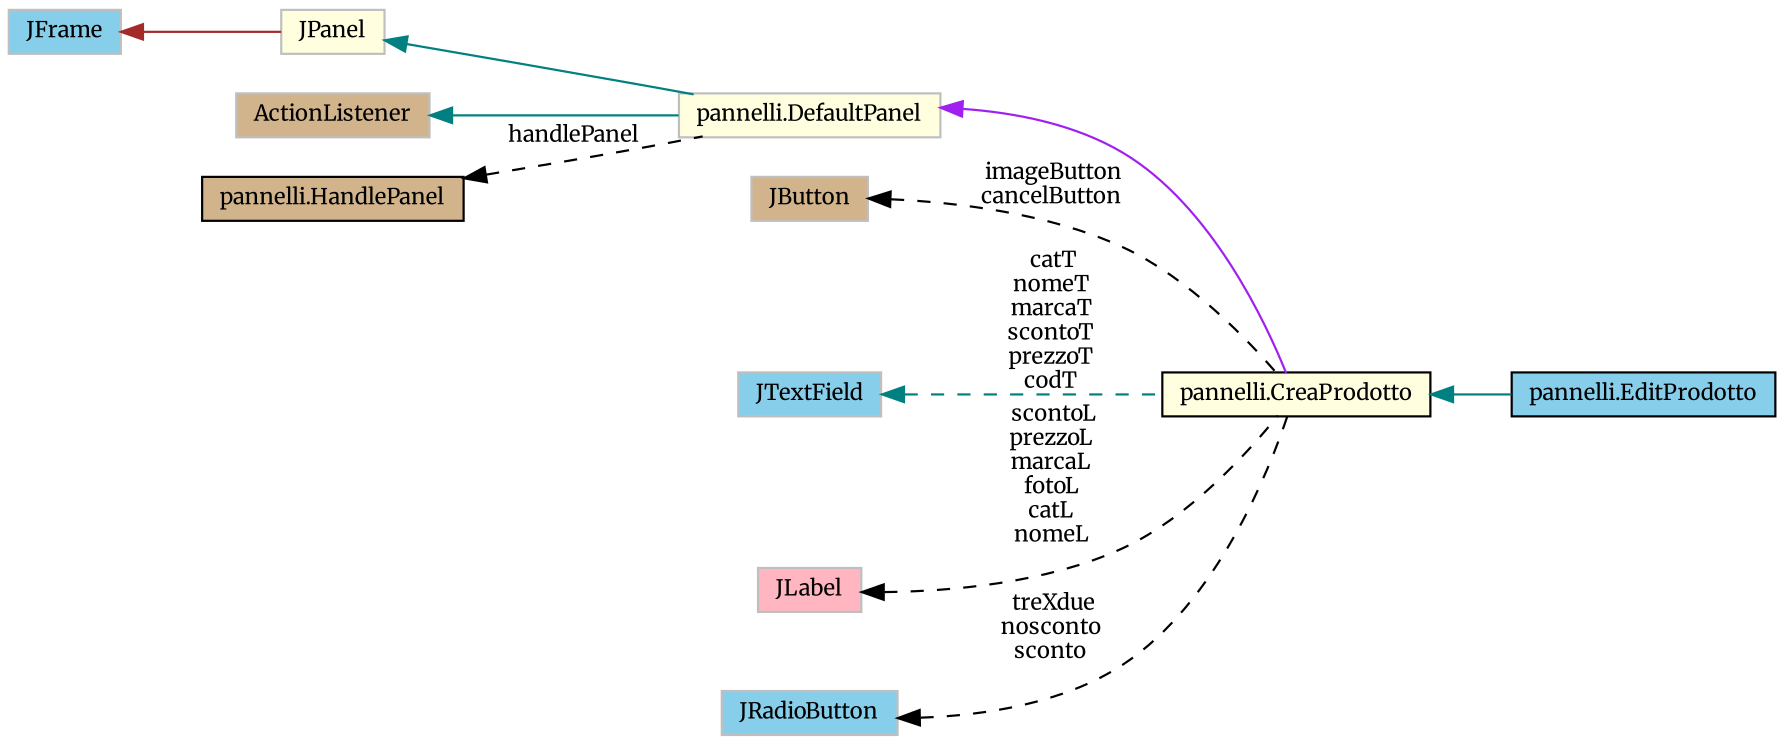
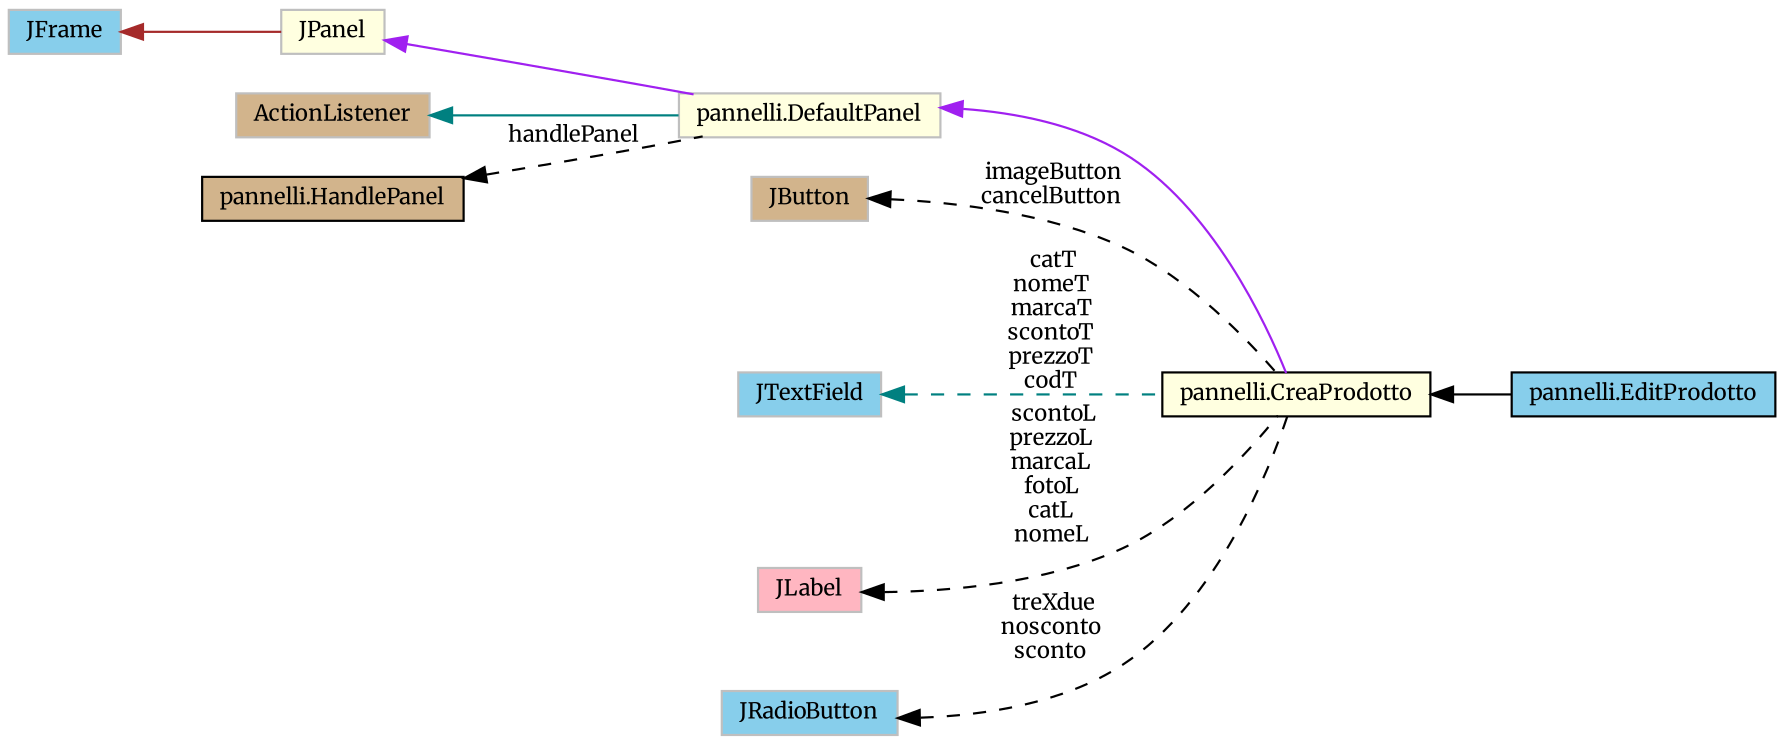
edge "pannelli.DefaultPanel" -> "JPanel": color teal -> purple
edge "pannelli.EditProdotto" -> "pannelli.CreaProdotto": color teal -> black
